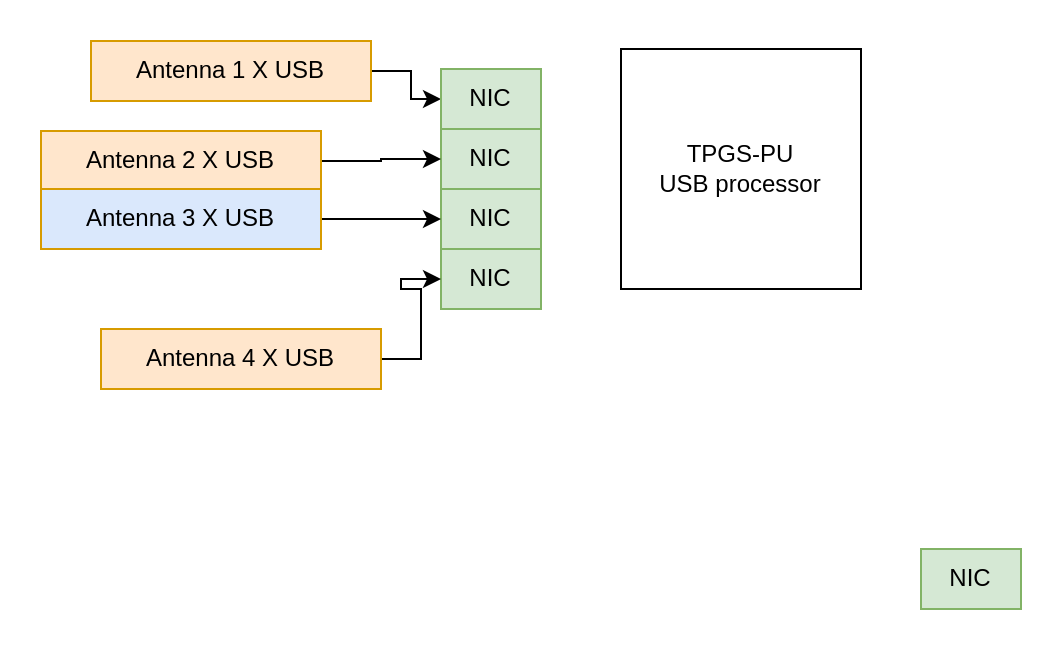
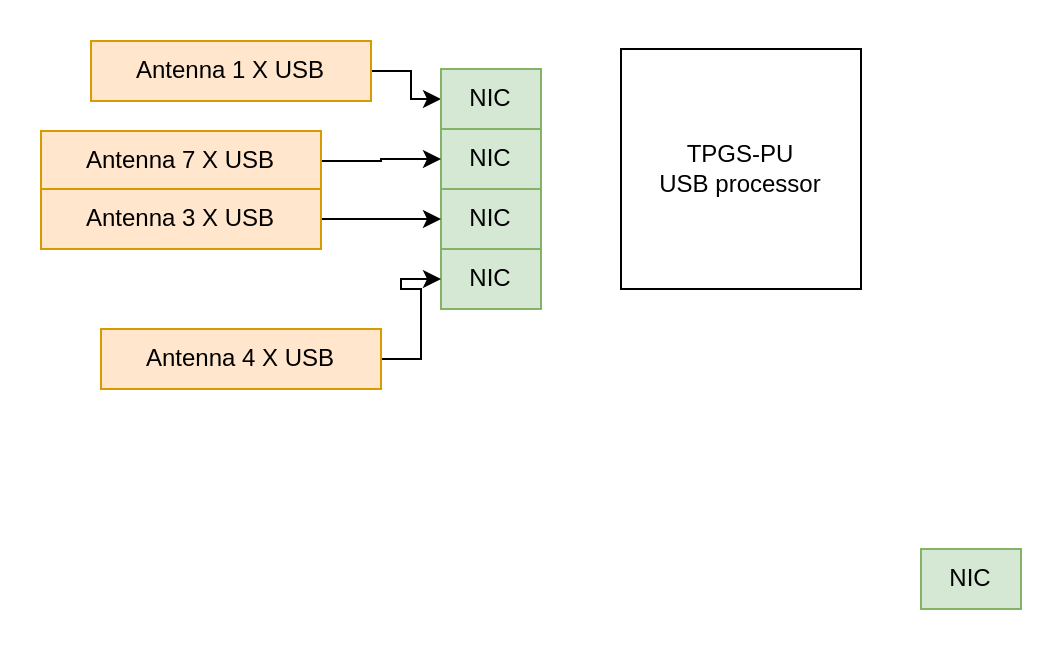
node "Antenna 2 X USB": label "Antenna 2 X USB" -> "Antenna 7 X USB"
node "Antenna 3 X USB": fillcolor #dae8fc -> #ffe6cc
